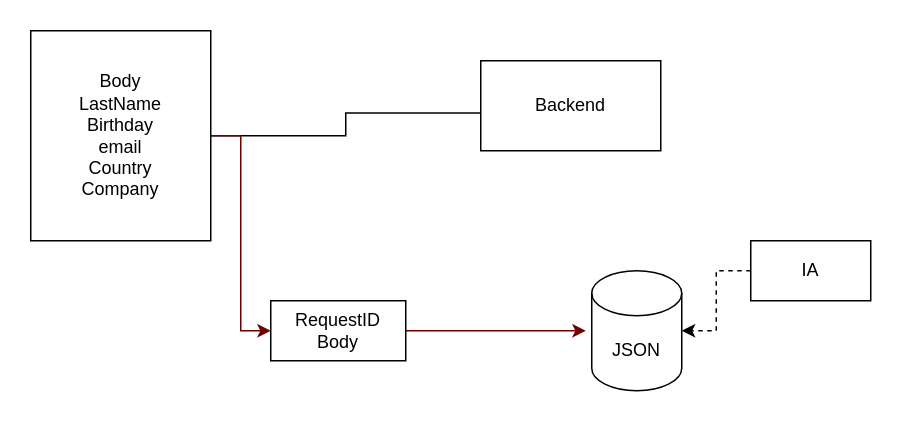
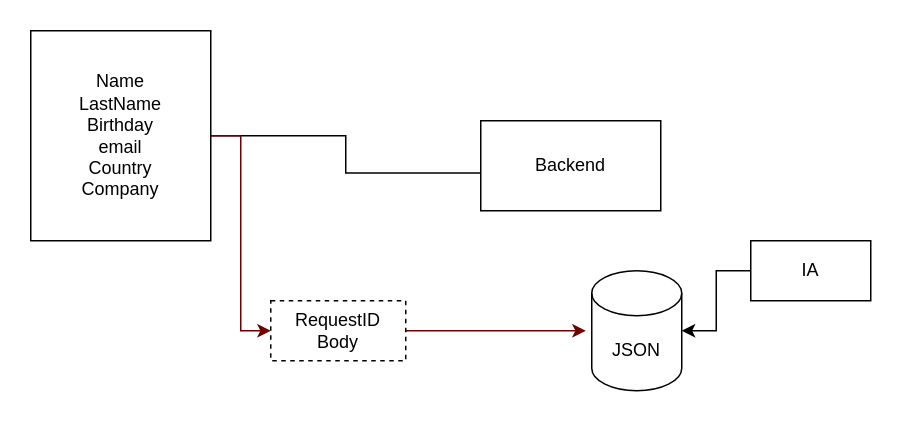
node "Backend": moved (571, 106) -> (571, 166)
node "Body LastName Birthday email Country Company": label "Body LastName Birthday email Country Company" -> "Name LastName Birthday email Country Company"
edge "IA" -> "JSON": style dashed -> solid
node "RequestID Body": style solid -> dashed
